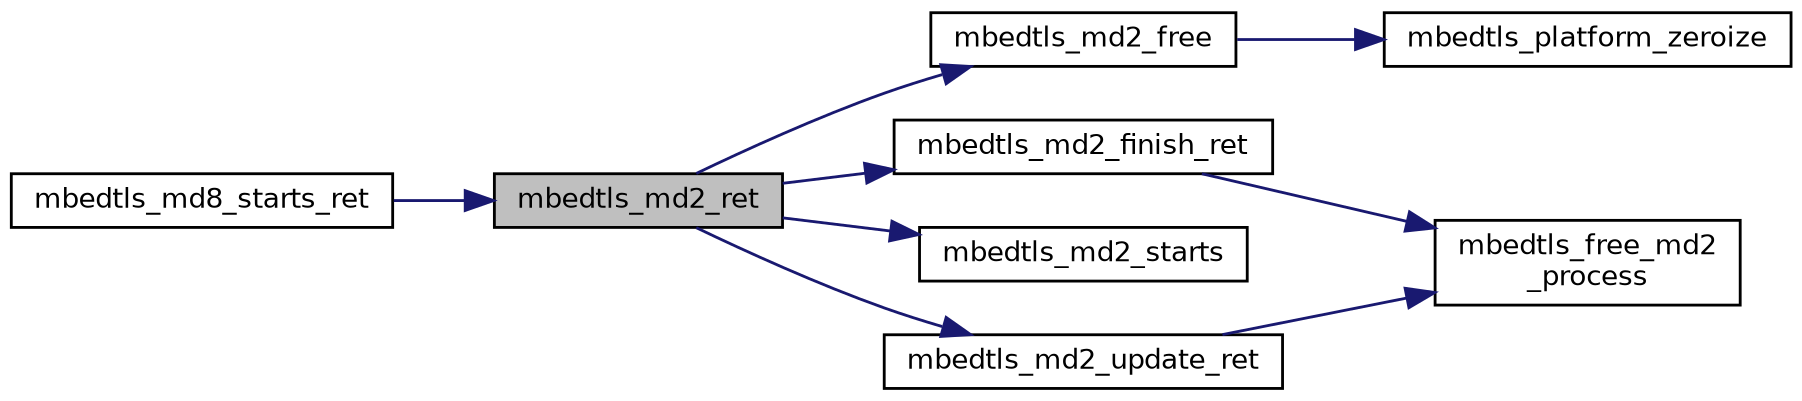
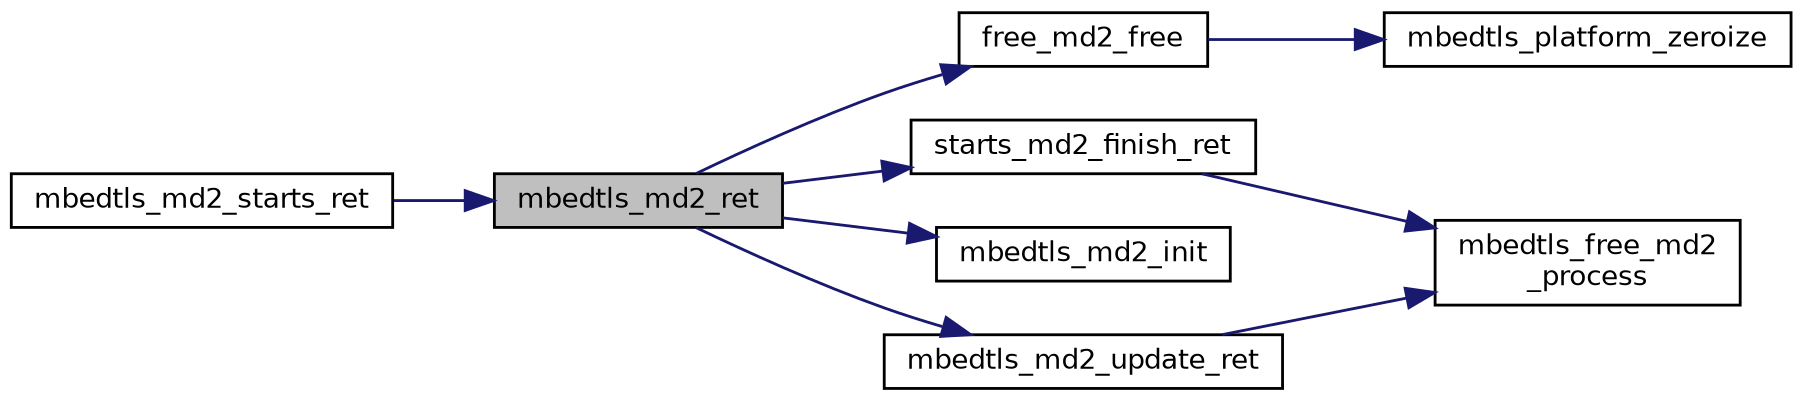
node "mbedtls_md2_free": label "mbedtls_md2_free" -> "free_md2_free"
node "mbedtls_md2_finish_ret": label "mbedtls_md2_finish_ret" -> "starts_md2_finish_ret"
node "mbedtls_md8_starts_ret": label "mbedtls_md8_starts_ret" -> "mbedtls_md2_starts_ret"
node "mbedtls_md2_starts": label "mbedtls_md2_starts" -> "mbedtls_md2_init"
